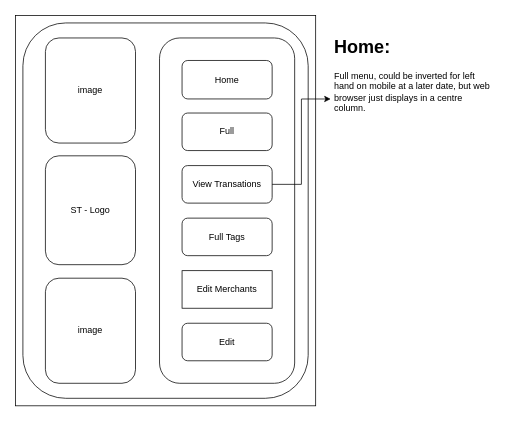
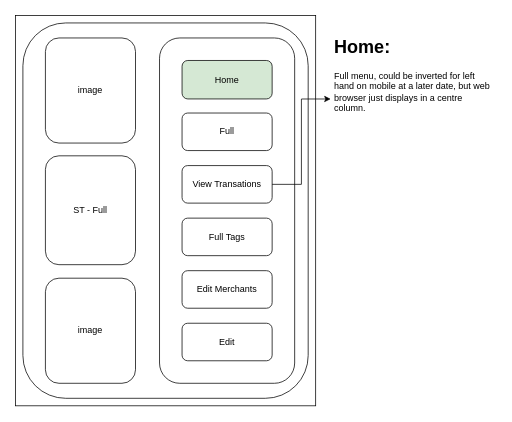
node "Home": fillcolor #ffffff -> #d5e8d4
node "ST - Logo": label "ST - Logo" -> "ST - Full"
node "Edit Merchants": shape rectangle -> rounded rectangle
